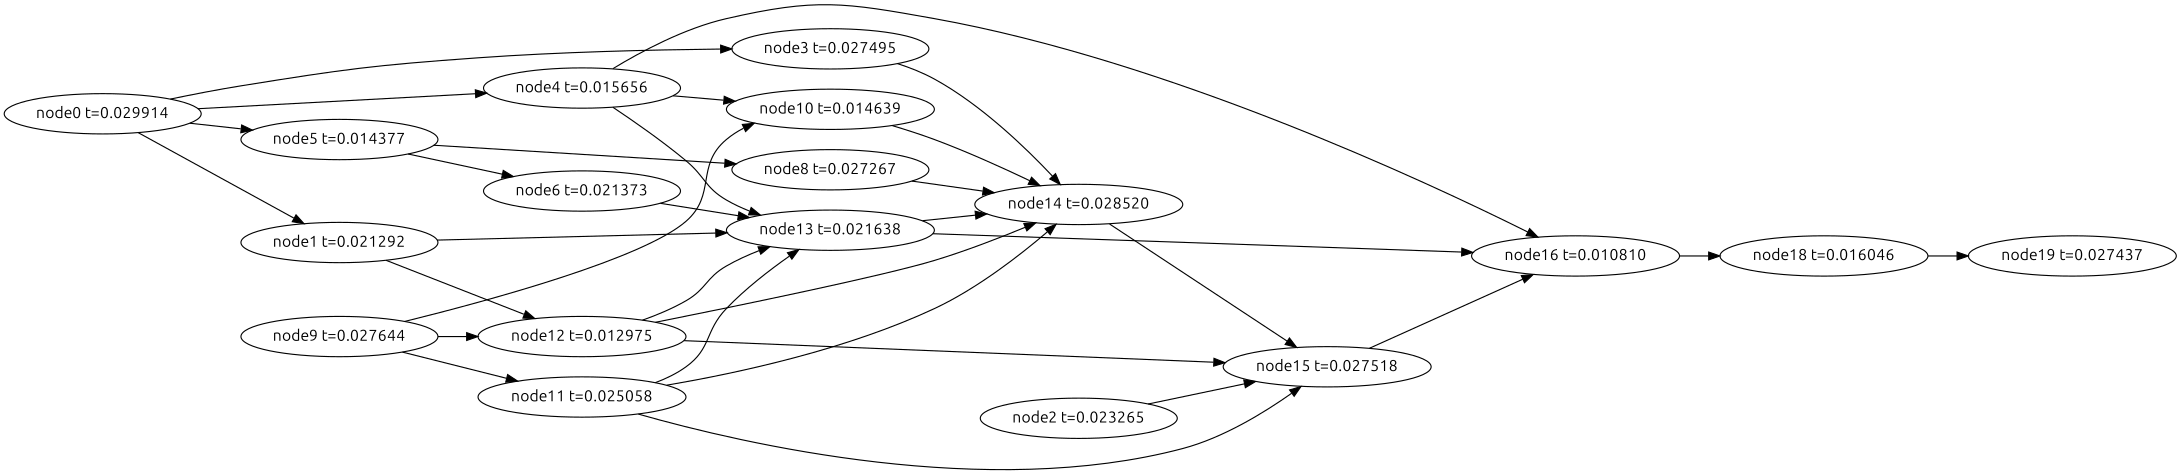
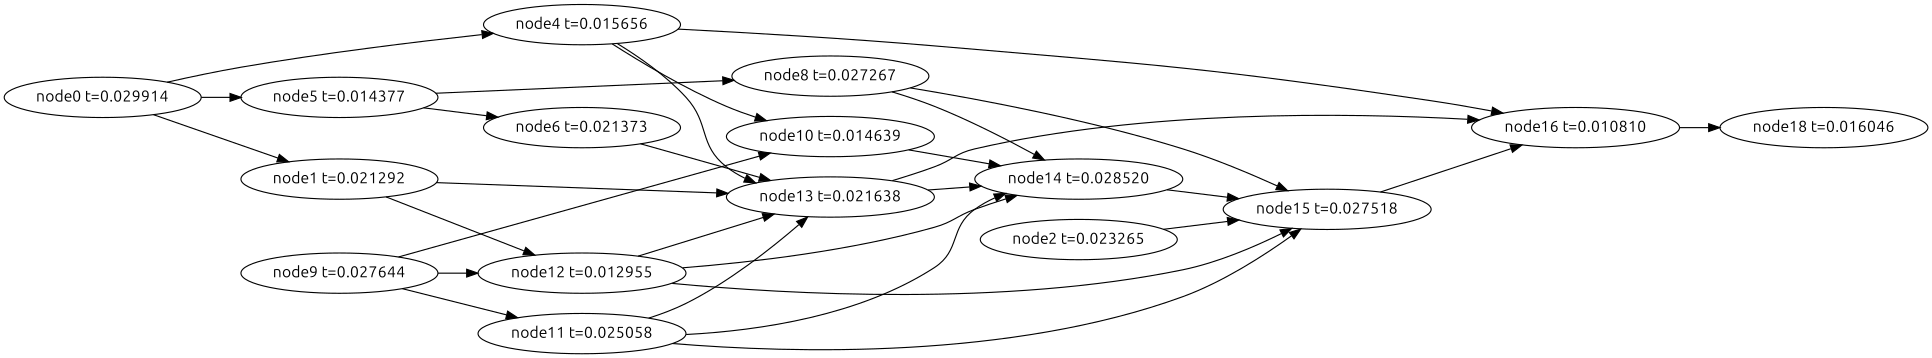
node "node3 t=0.027495": removed
edge "node8 t=0.027267" -> "node15 t=0.027518": added
node "node19 t=0.027437": removed
node "node12 t=0.012975": label "node12 t=0.012975" -> "node12 t=0.012955"
